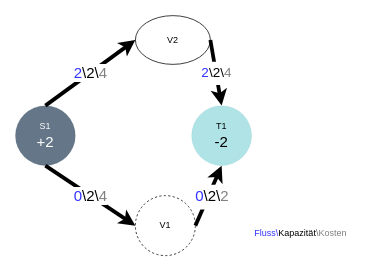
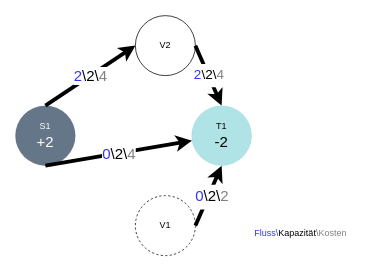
node "V2": size 75x49 -> 60x60
edge "S1 +2" -> "V1": now "S1 +2" -> "T1 -2"
